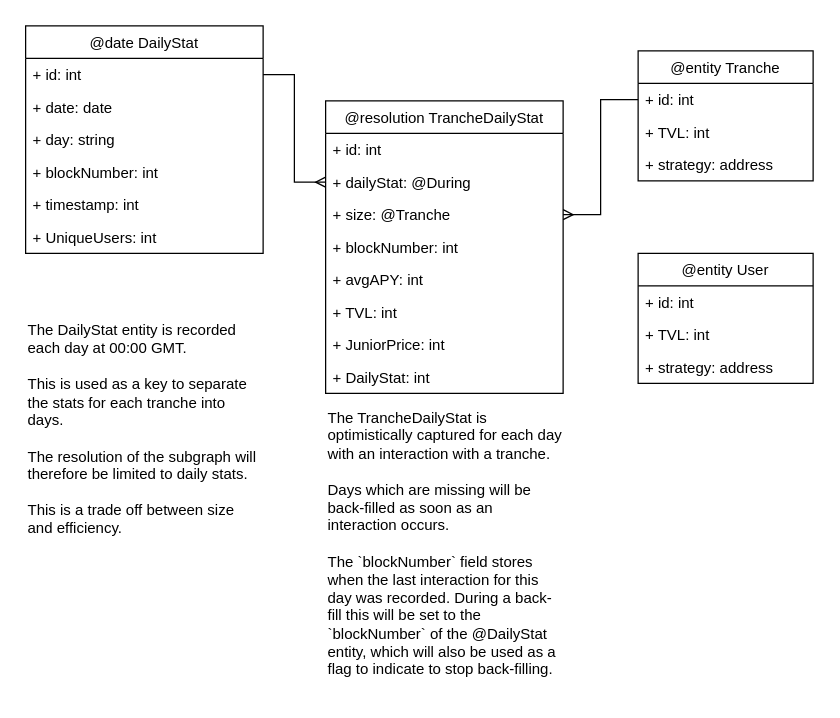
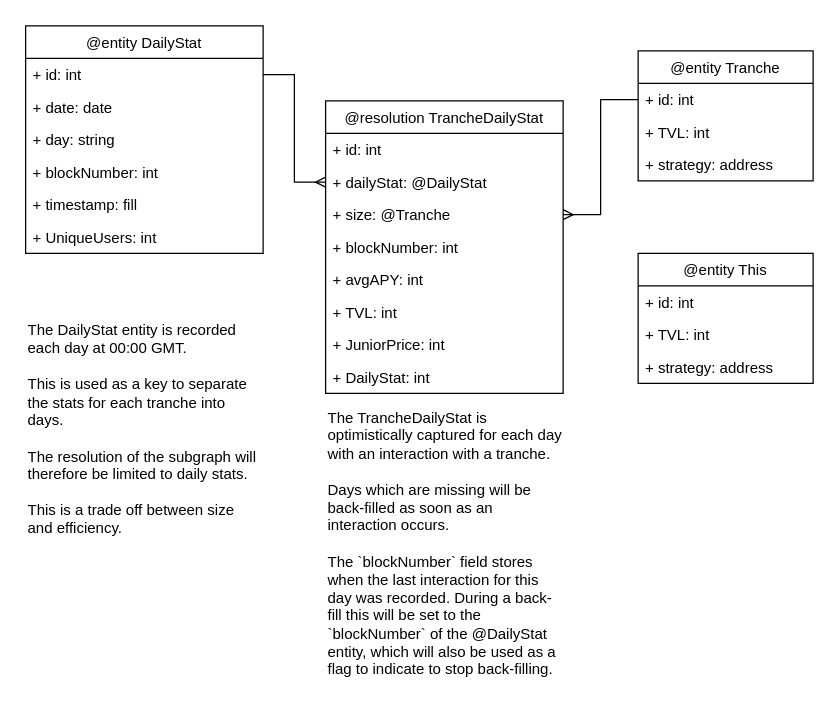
node "@date DailyStat": label "@date DailyStat" -> "@entity DailyStat"
node "+ dailyStat: @During": label "+ dailyStat: @During" -> "+ dailyStat: @DailyStat"
node "+ timestamp: int": label "+ timestamp: int" -> "+ timestamp: fill"
node "@entity User": label "@entity User" -> "@entity This"
